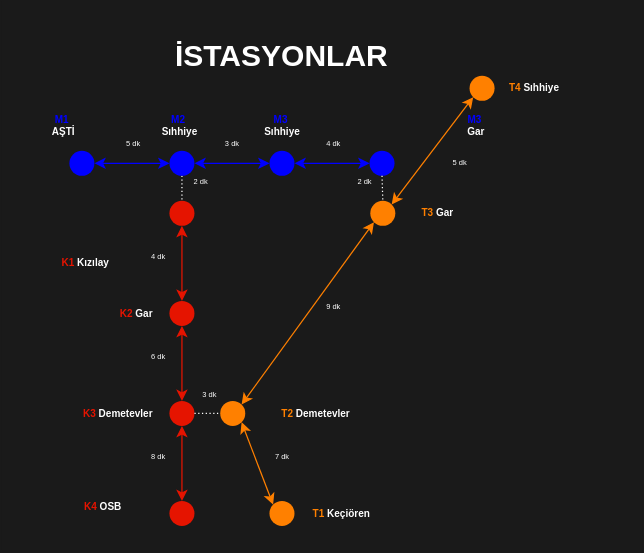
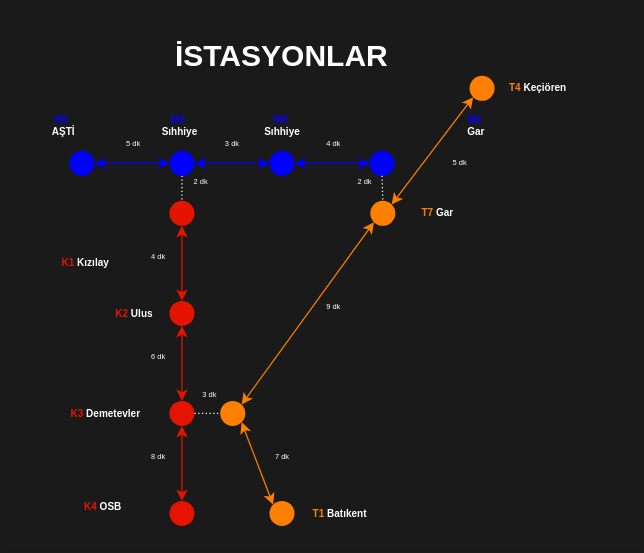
node "T4 Sıhhiye": label "T4 Sıhhiye" -> "T4 Keçiören"
node "T3 Gar": label "T3 Gar" -> "T7 Gar"
node "K2 Gar": label "K2 Gar" -> "K2 Ulus"
node "K3 Demetevler": moved (100, 413) -> (87, 413)
node "T2 Demetevler": removed
node "T1 Keçiören": label "T1 Keçiören" -> "T1 Batıkent"
